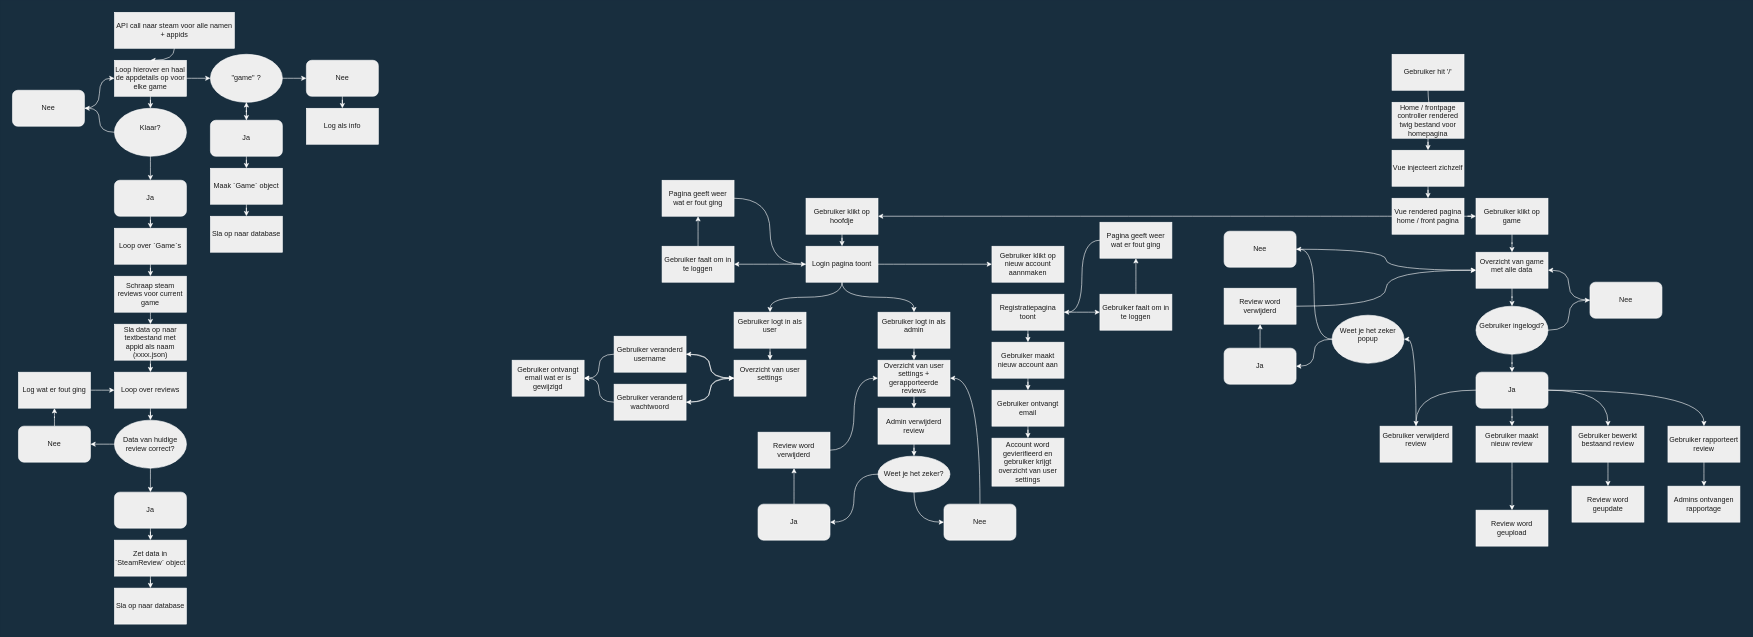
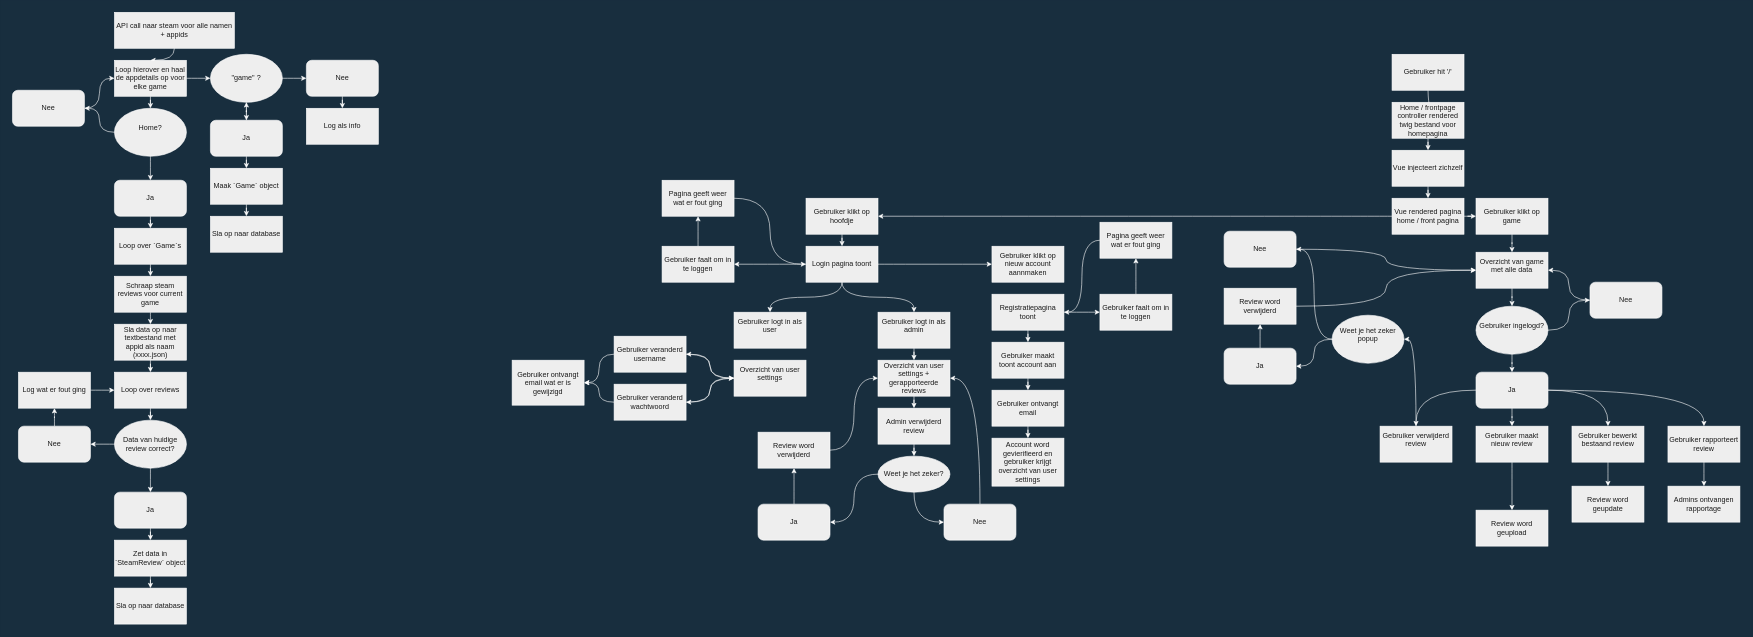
node "Klaar?": label "Klaar?" -> "Home?"
edge "Gebruiker logt in als user" -> "Overzicht van user settings": removed
node "Gebruiker maakt nieuw account aan": label "Gebruiker maakt nieuw account aan" -> "Gebruiker maakt toont account aan"
node "Gebruiker ontvangt email wat er is gewijzigd": size 72x36 -> 72x45
